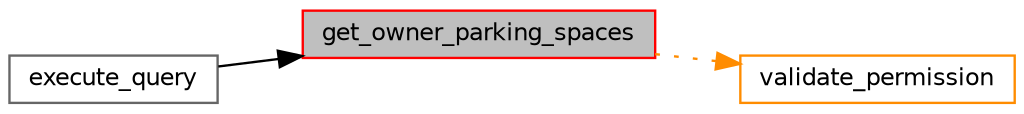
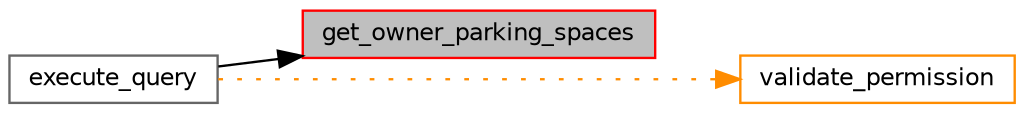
edge "get_owner_parking_spaces" -> "validate_permission": now "execute_query" -> "validate_permission"
